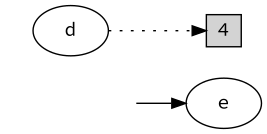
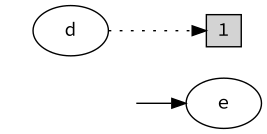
node "4": label "4" -> "1"
